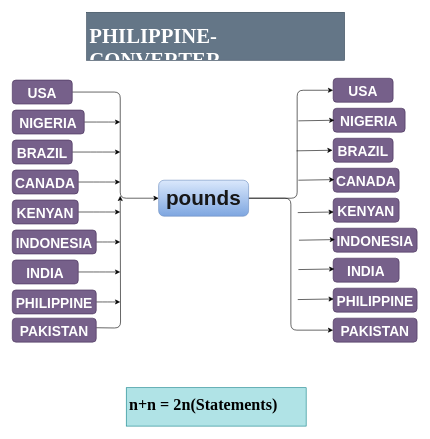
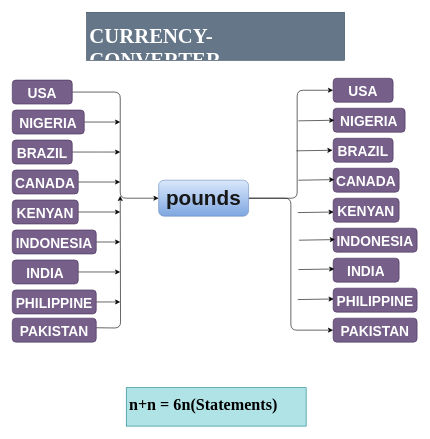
node "PHILIPPINE-CONVERTER": label "PHILIPPINE-CONVERTER" -> "CURRENCY-CONVERTER"
node "n+n = 2n(Statements)": label "n+n = 2n(Statements)" -> "n+n = 6n(Statements)"
